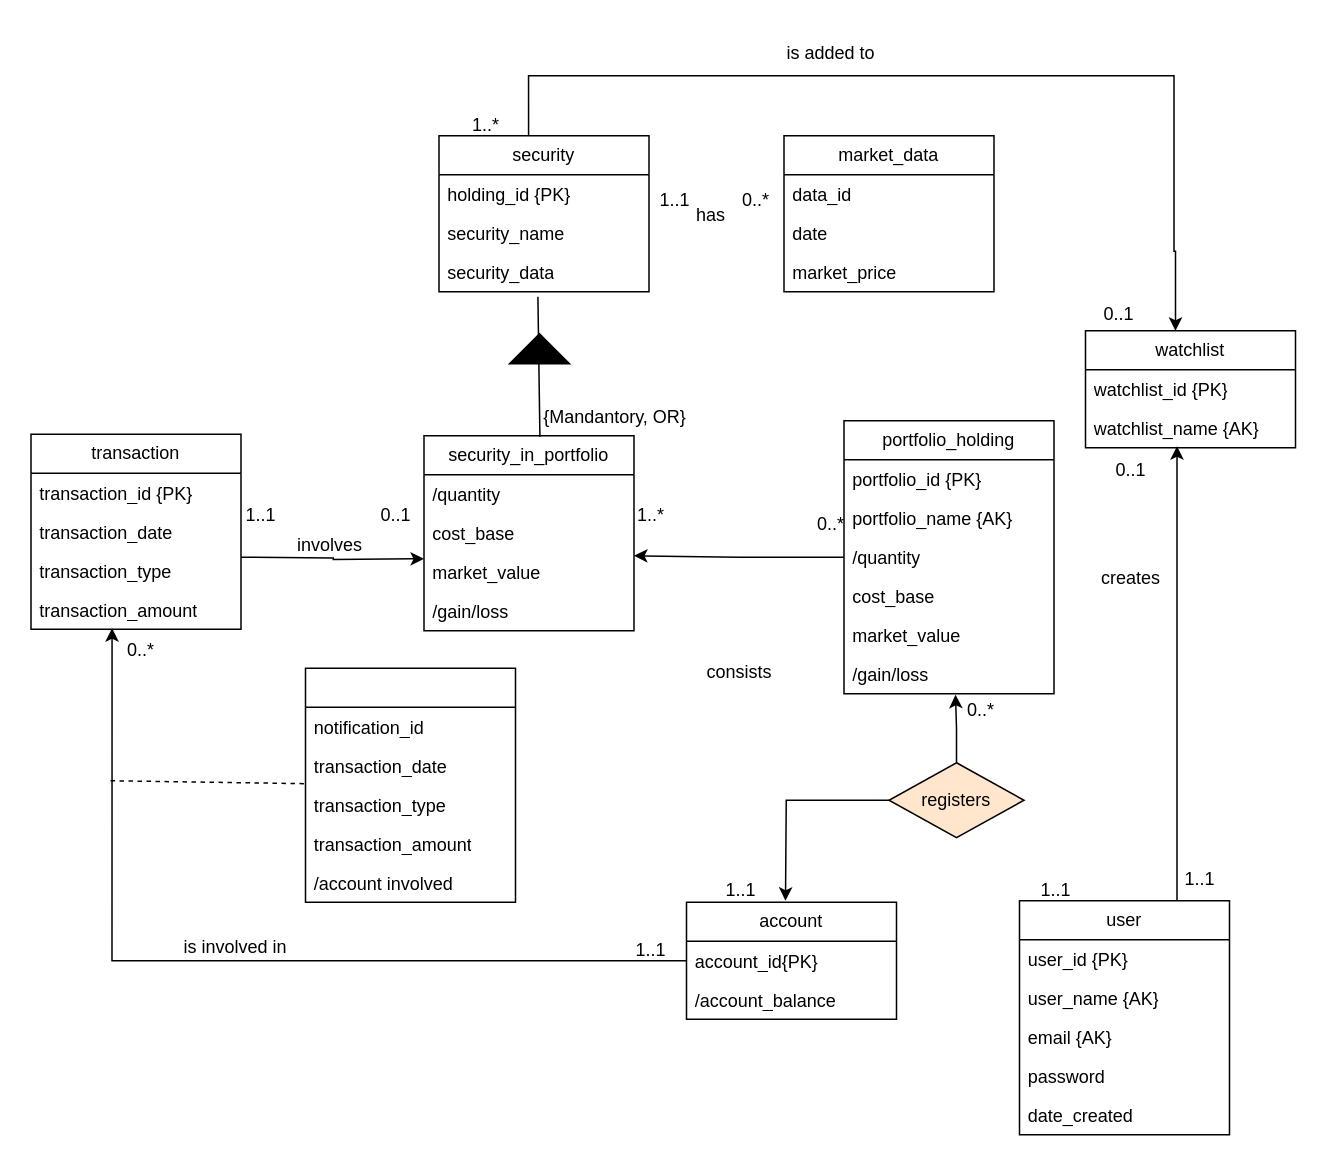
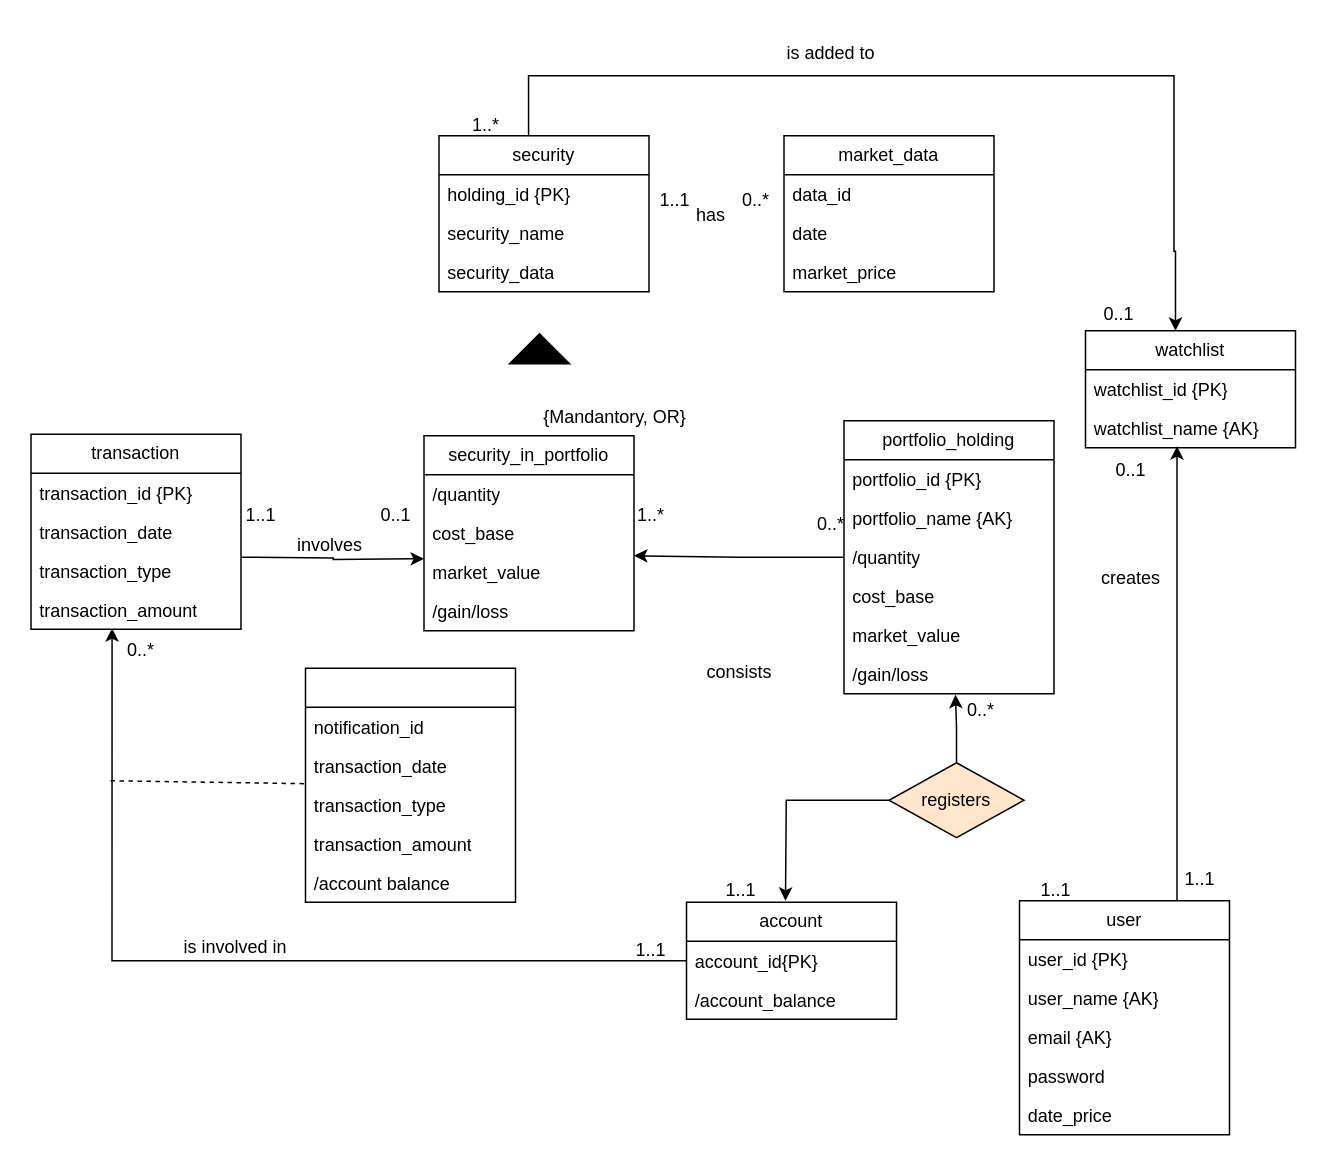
edge "security_data" -- "security_in_portfolio": removed
node "/account involved": label "/account involved" -> "/account balance"
node "date_created": label "date_created" -> "date_price"
